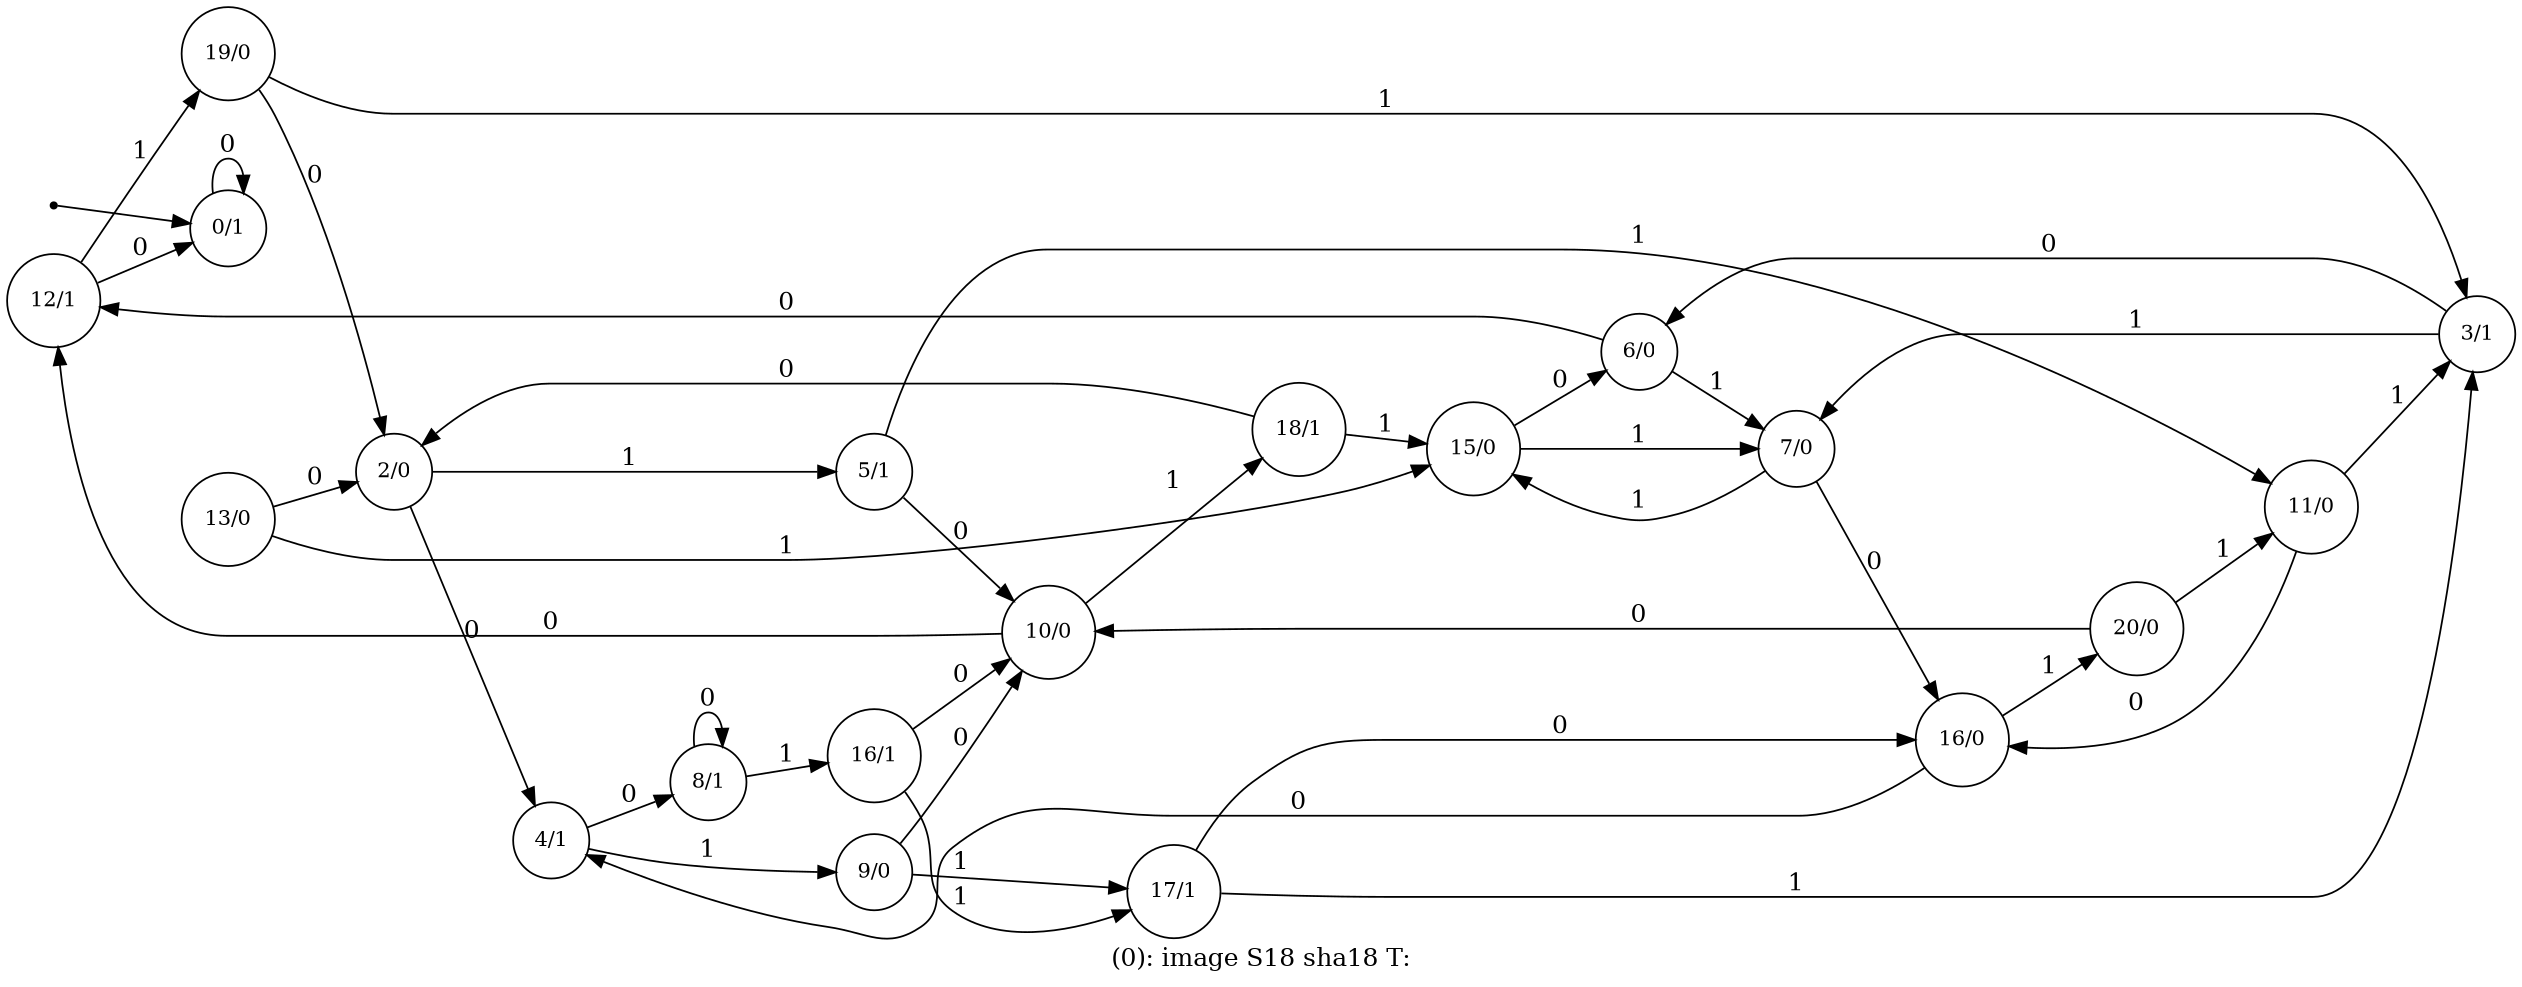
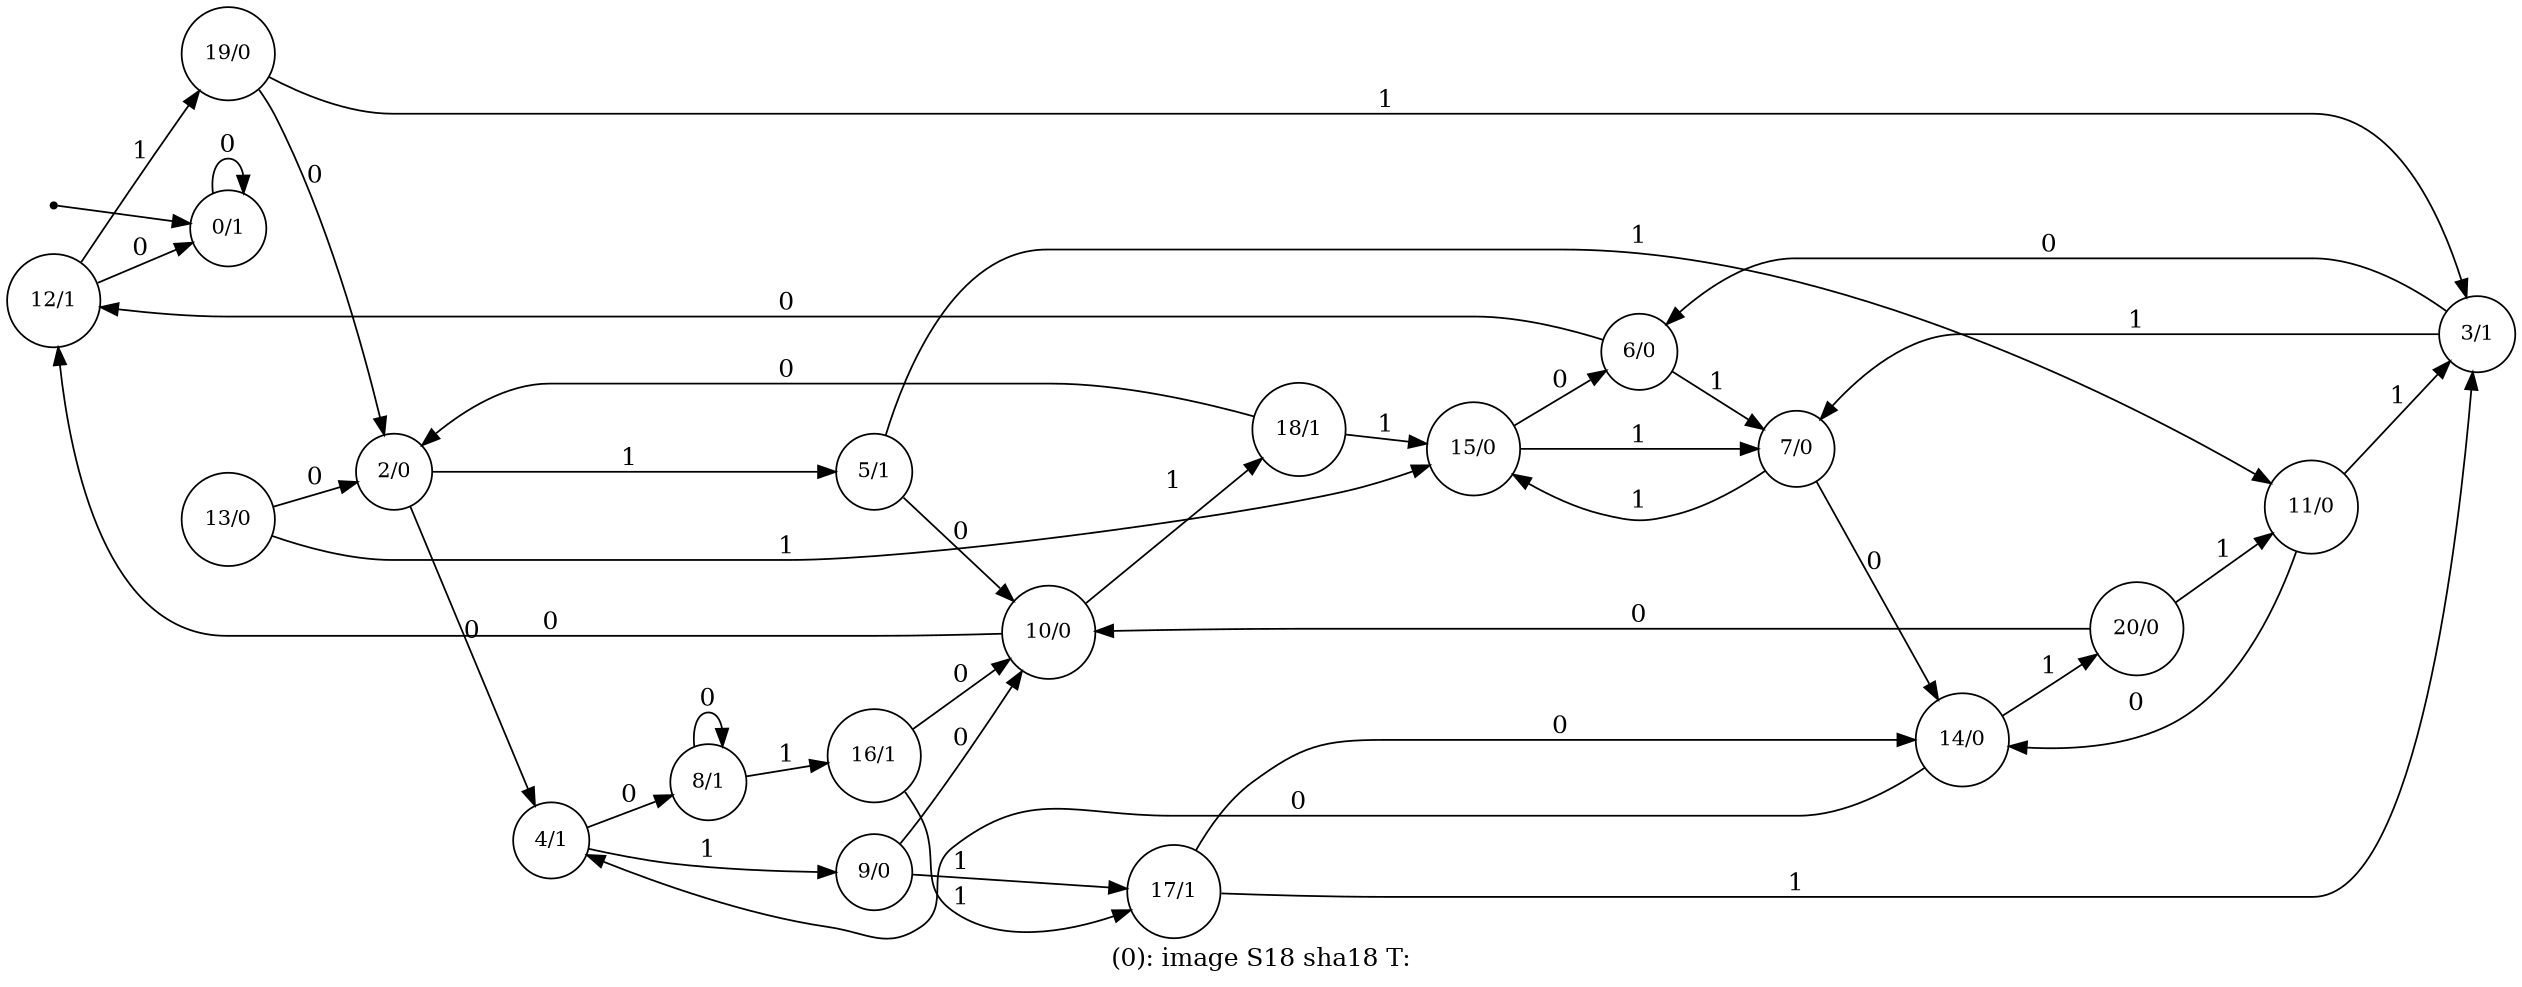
node "16/0": label "16/0" -> "14/0"
